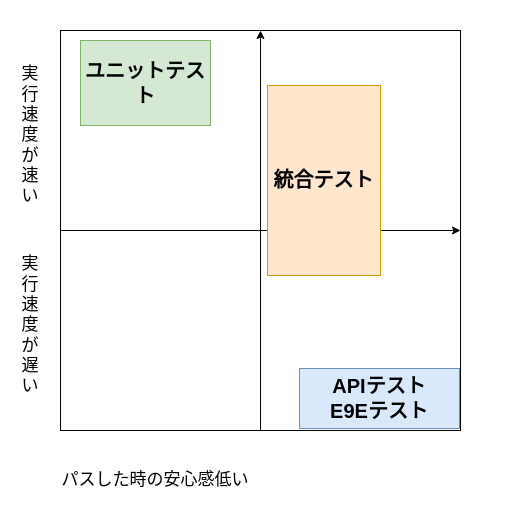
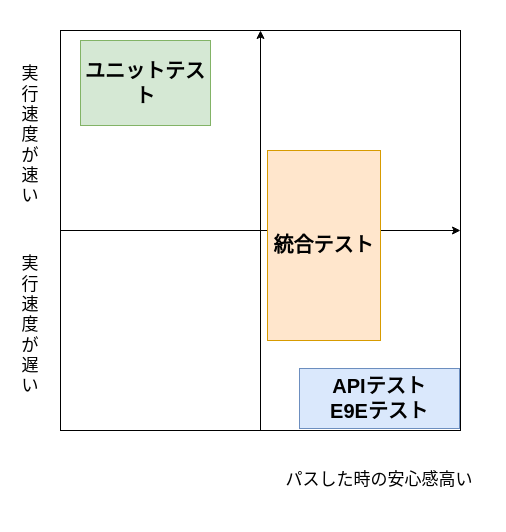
node "統合テスト": moved (324, 181) -> (324, 246)
node "パスした時の安心感低い": removed
node "パスした時の安心感高い": added
